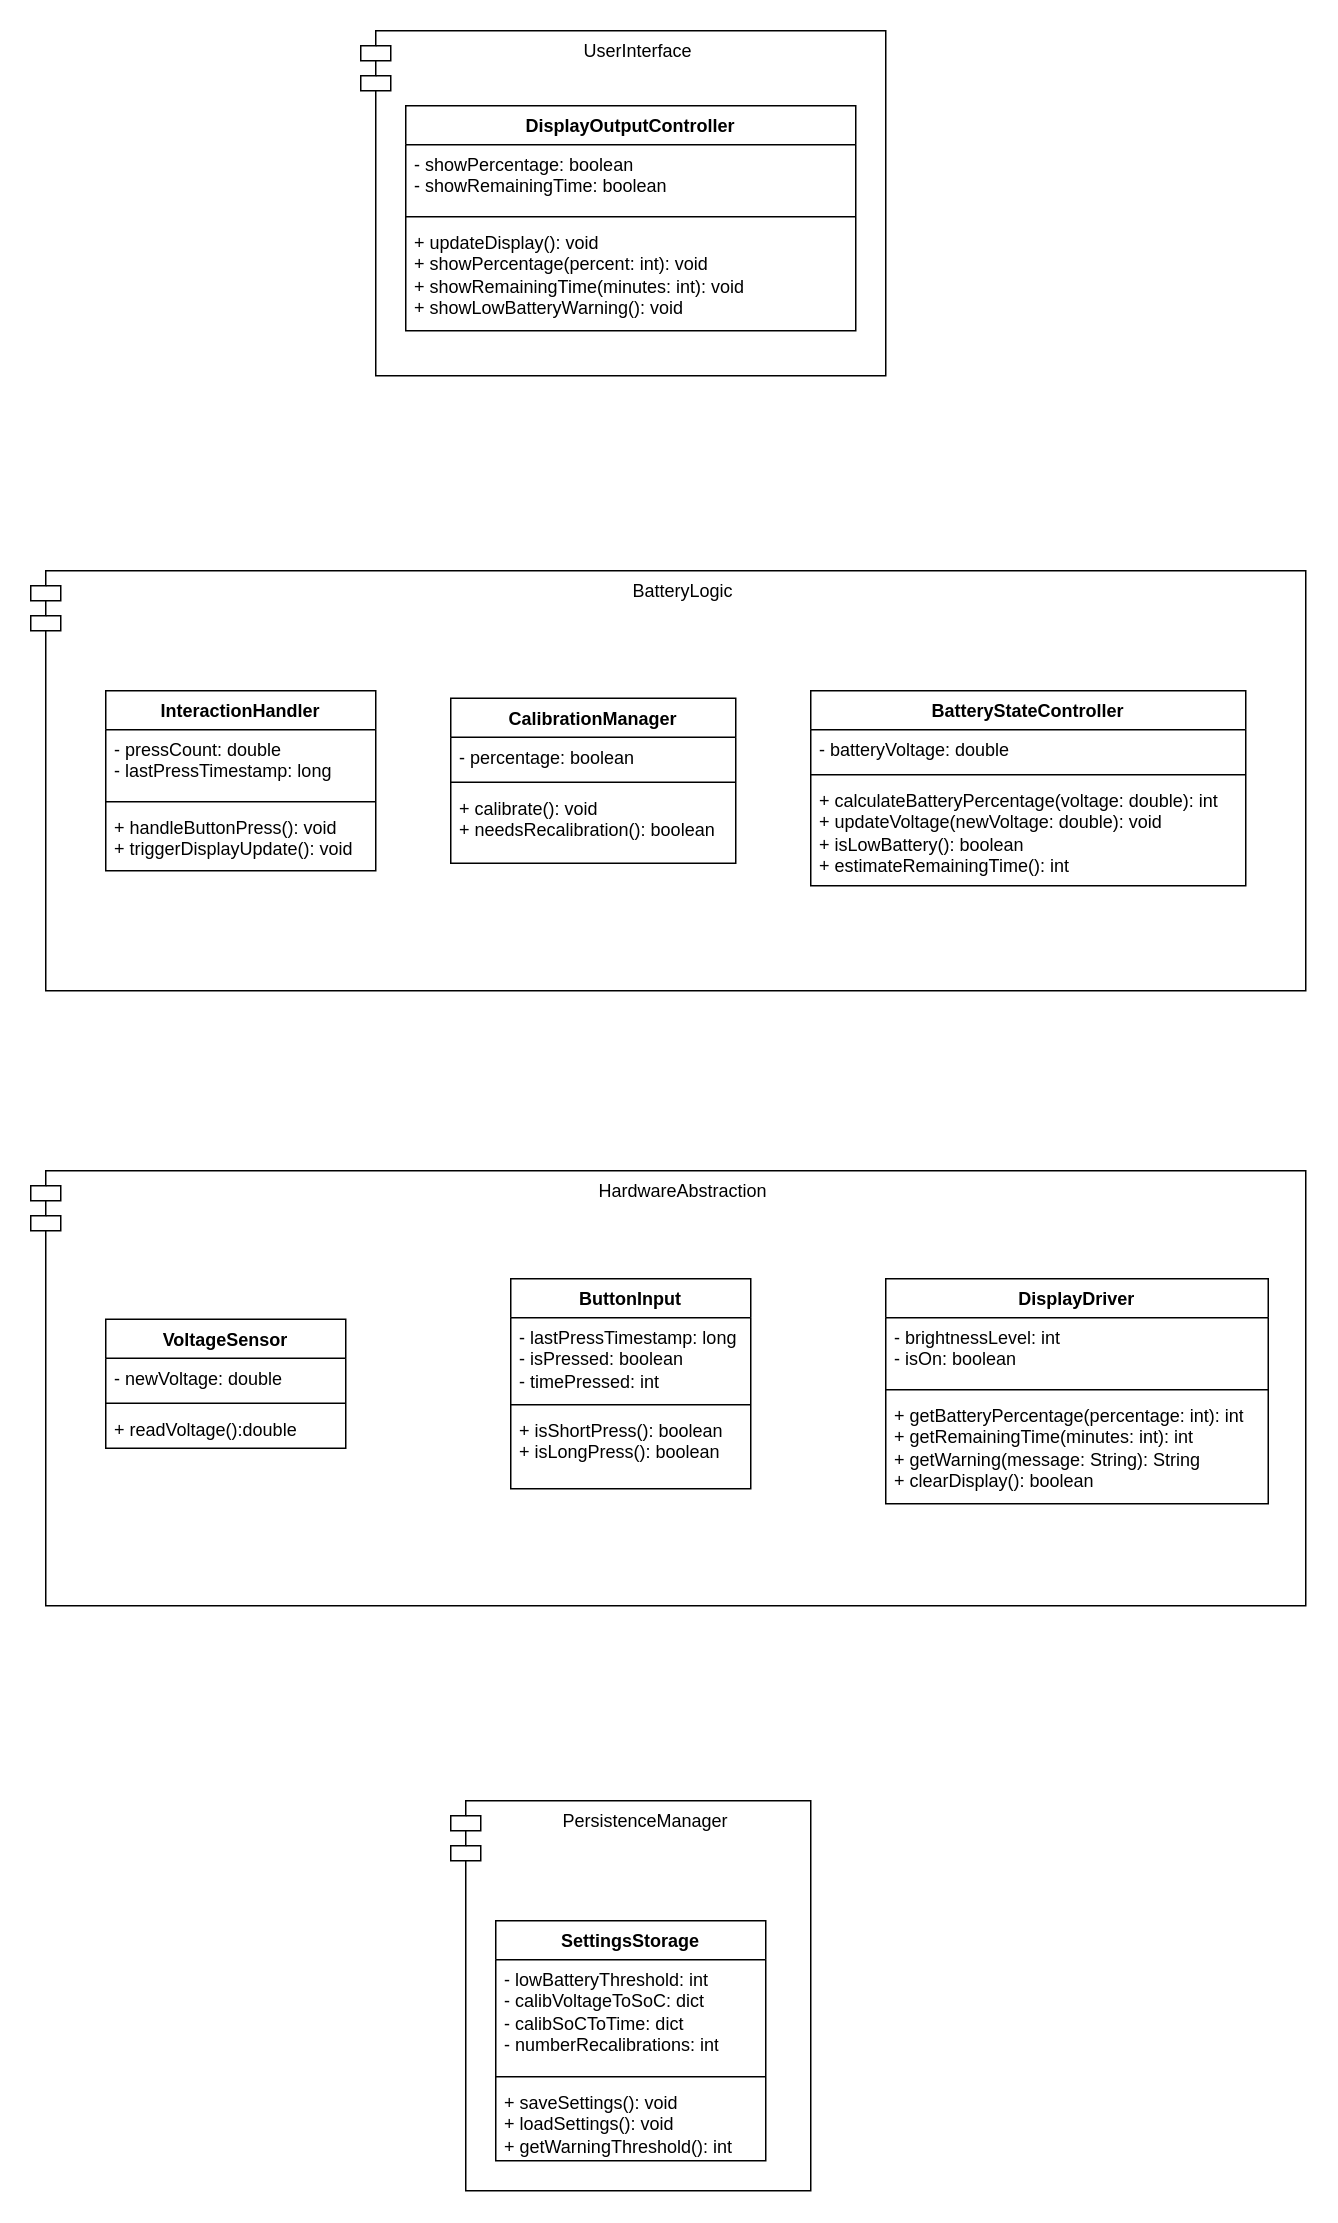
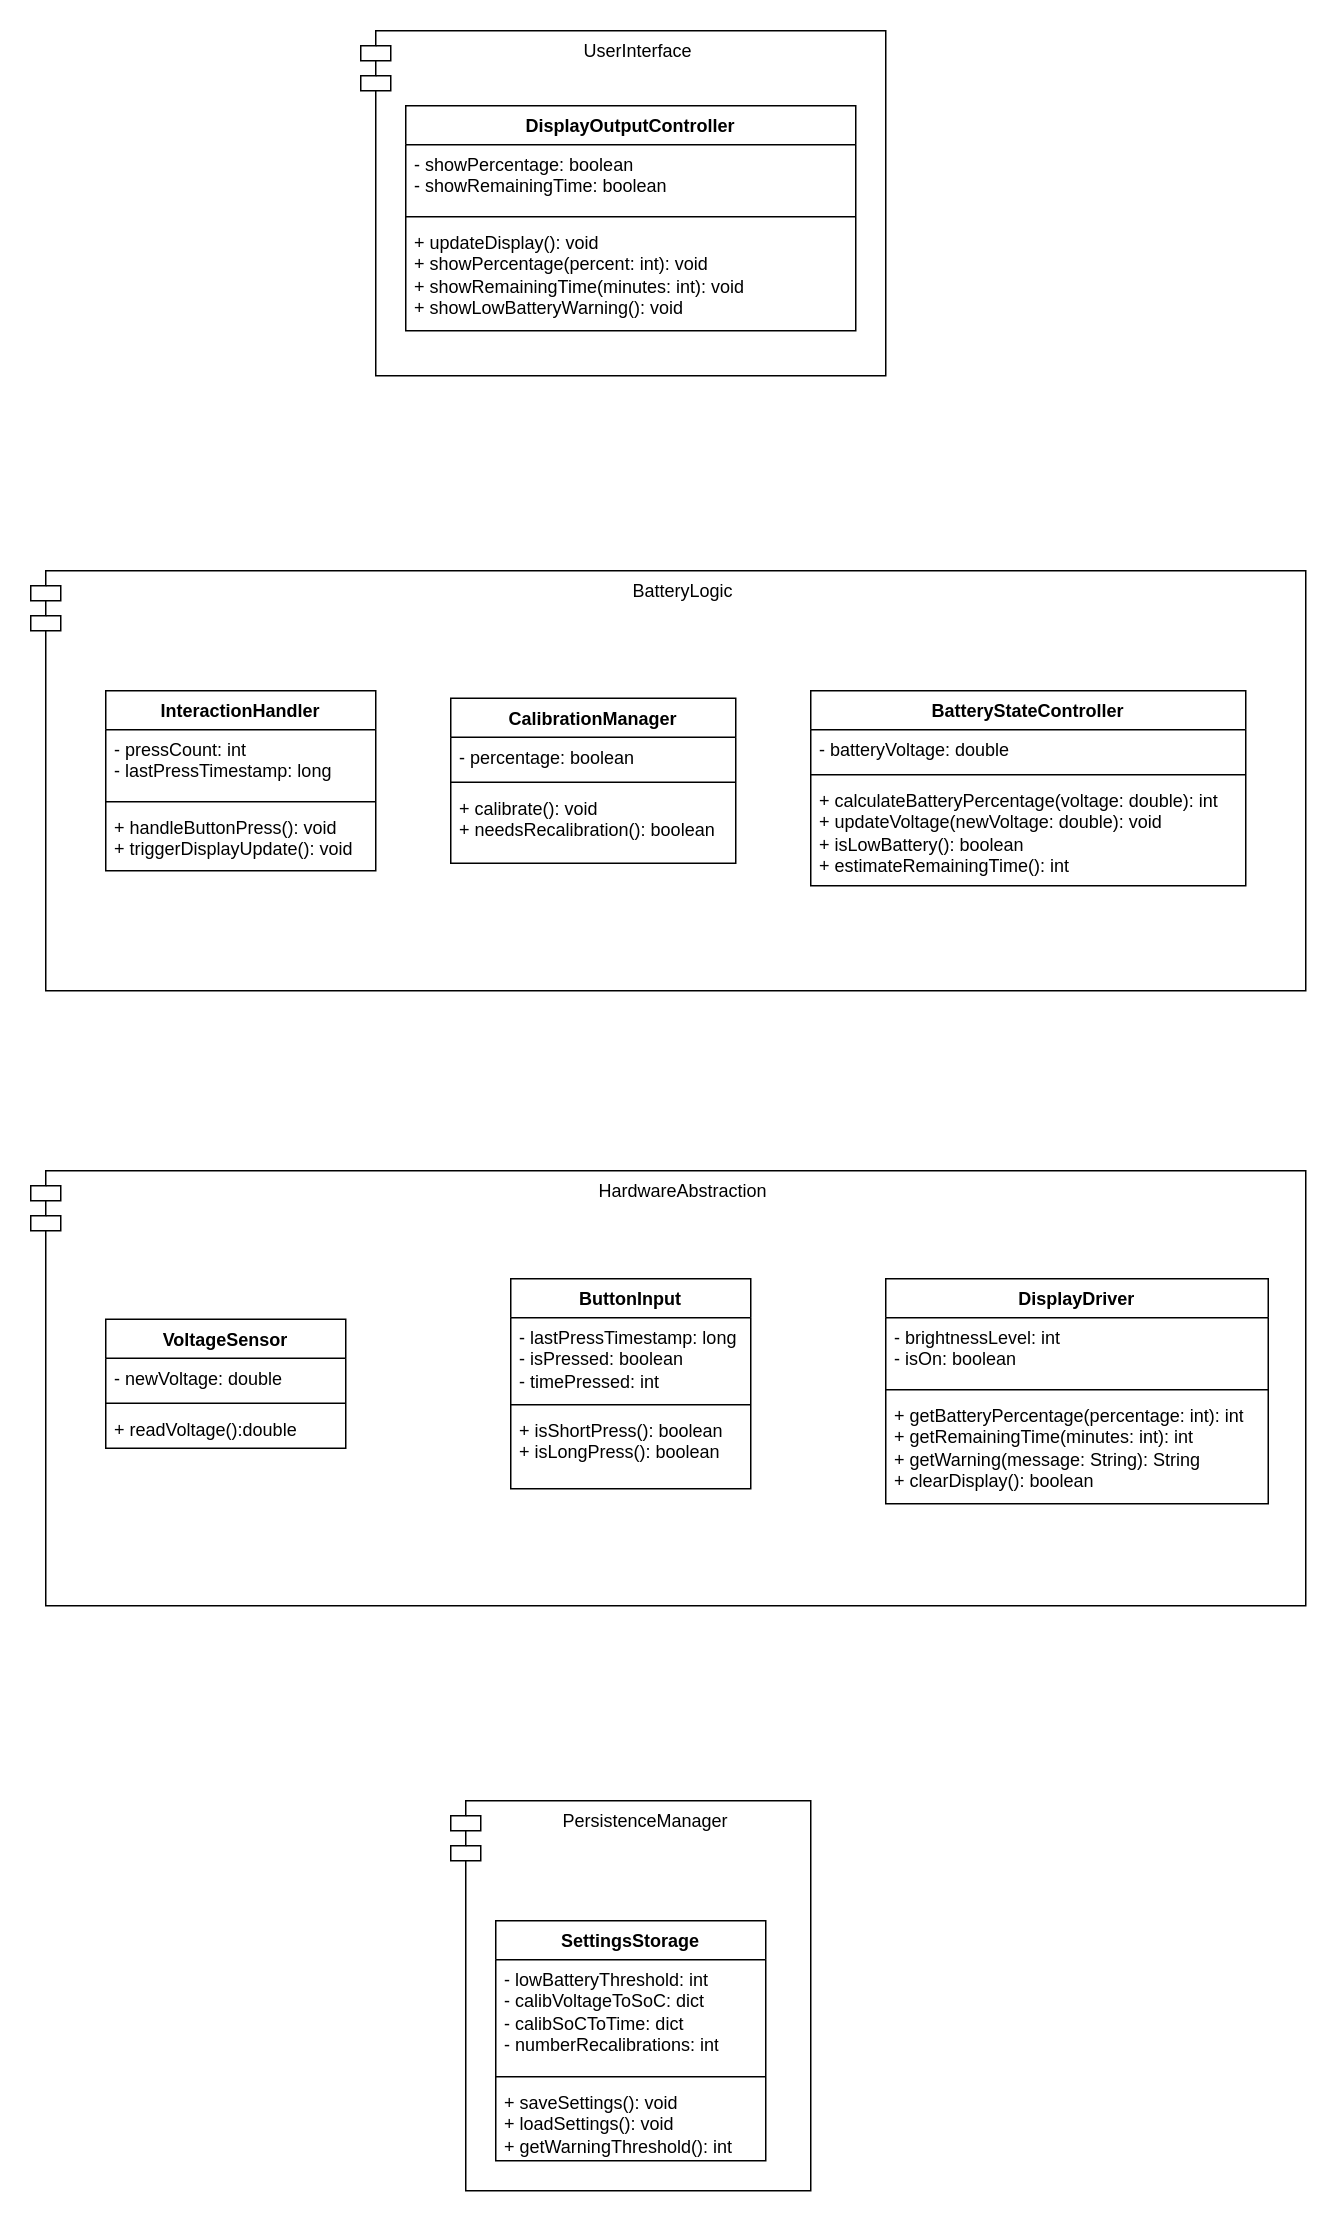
node "- pressCount: double - lastPressTimestamp: long": label "- pressCount: double - lastPressTimestamp: long" -> "- pressCount: int - lastPressTimestamp: long"
